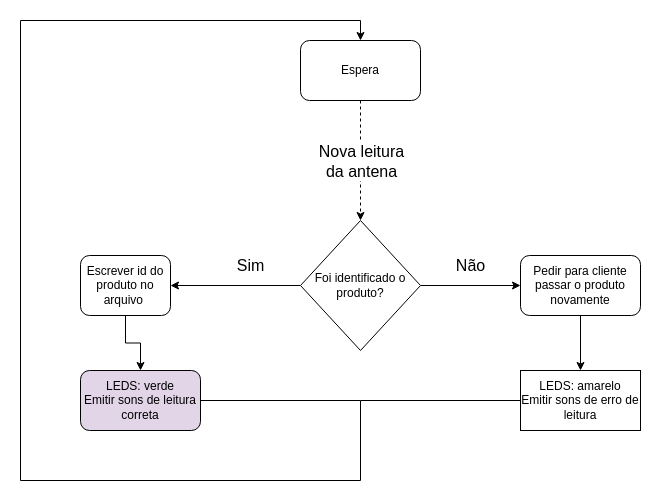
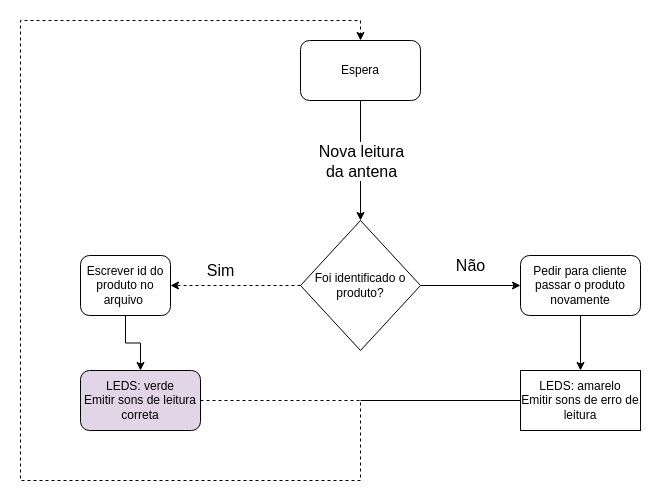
edge "Espera" -> "Foi identificado o produto?": style dashed -> solid
node "Sim": moved (251, 266) -> (221, 271)
edge "Foi identificado o produto?" -> "Escrever id do produto no arquivo": style solid -> dashed
edge "LEDS: verde Emitir sons de leitura correta" -> "Espera": style solid -> dashed
